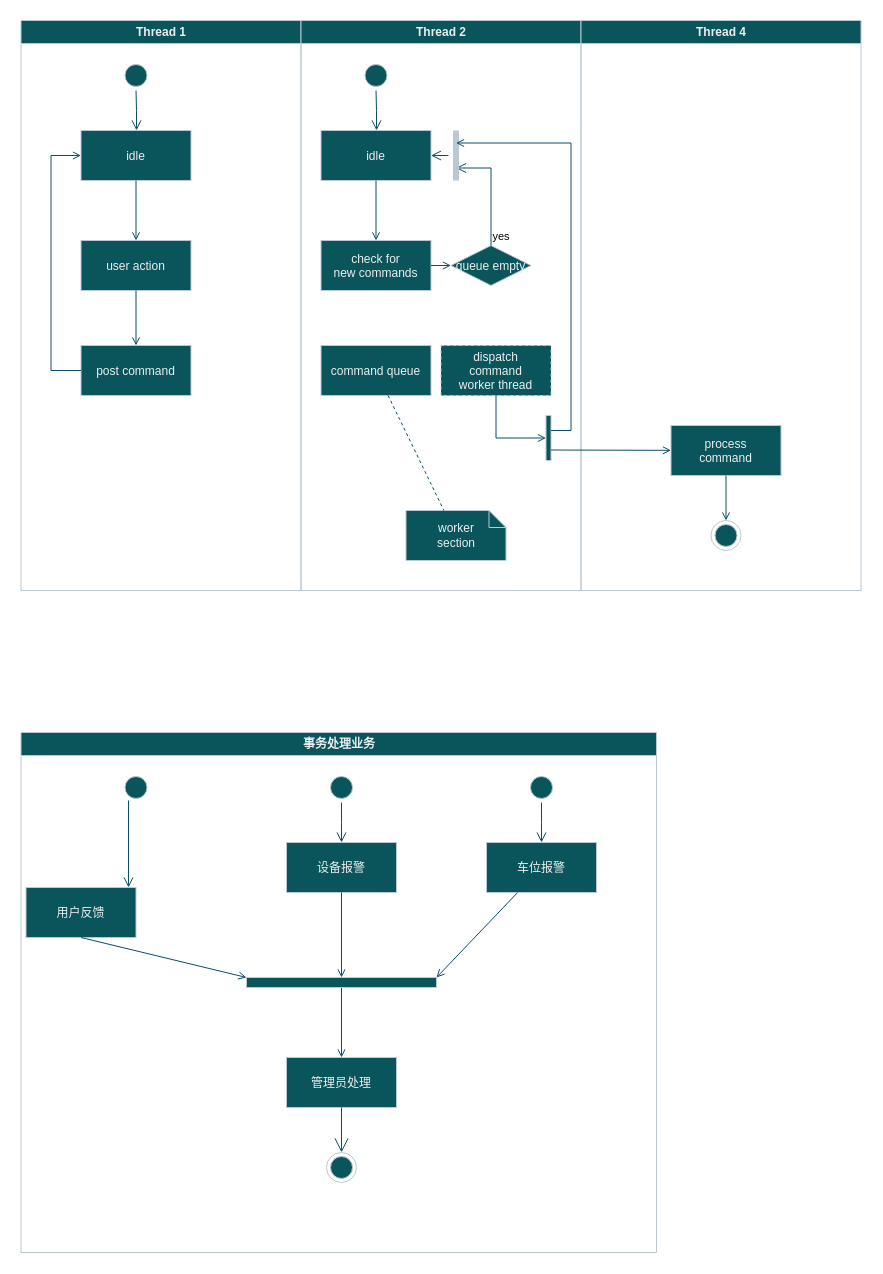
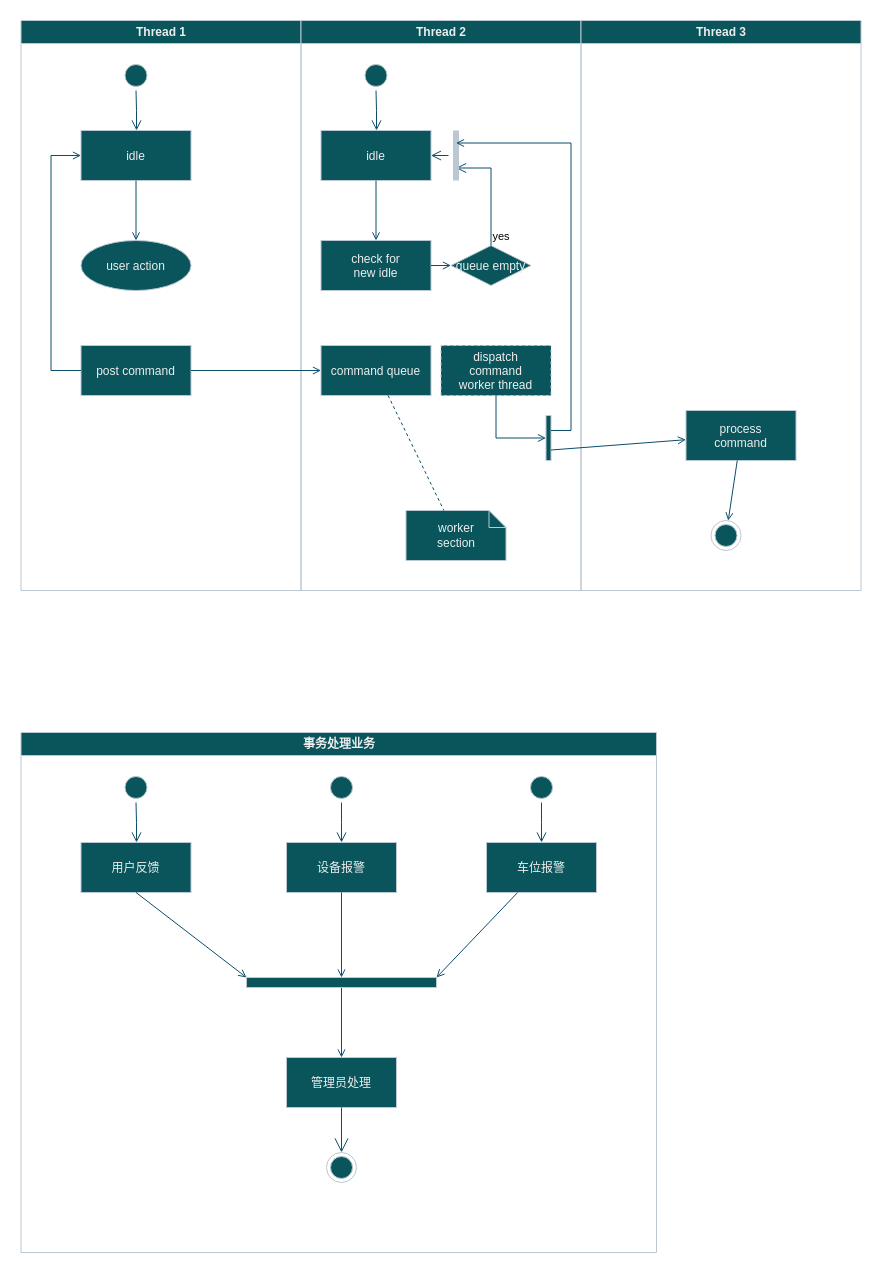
node "Thread 4": label "Thread 4" -> "Thread 3"
node "check for new commands": label "check for new commands" -> "check for new idle"
node "user action": shape rectangle -> ellipse
edge "user action" -> "post command": removed
edge "post command" -> "command queue": added
node "process command": moved (726, 451) -> (741, 436)
node "用户反馈": moved (81, 913) -> (136, 868)
